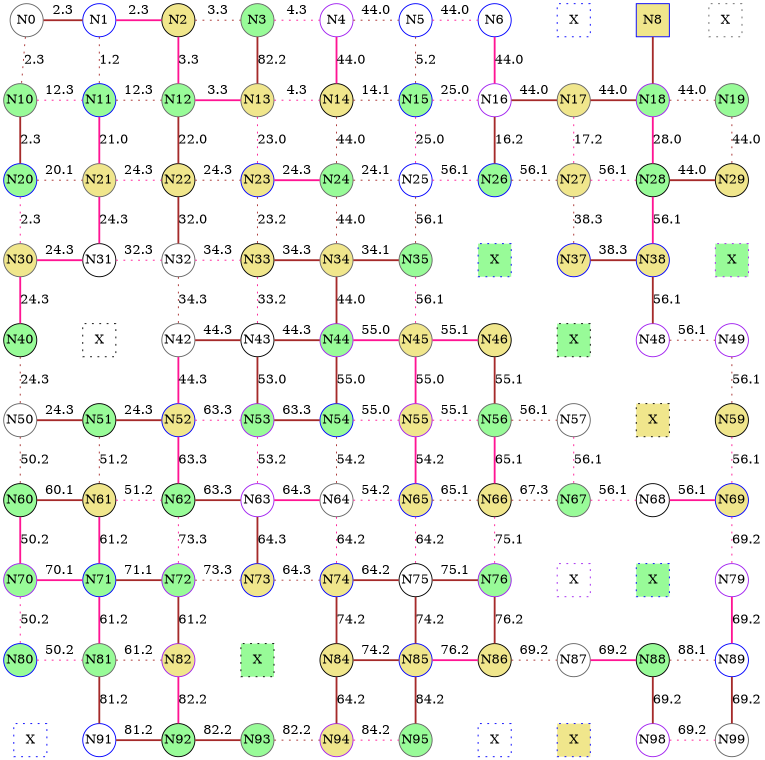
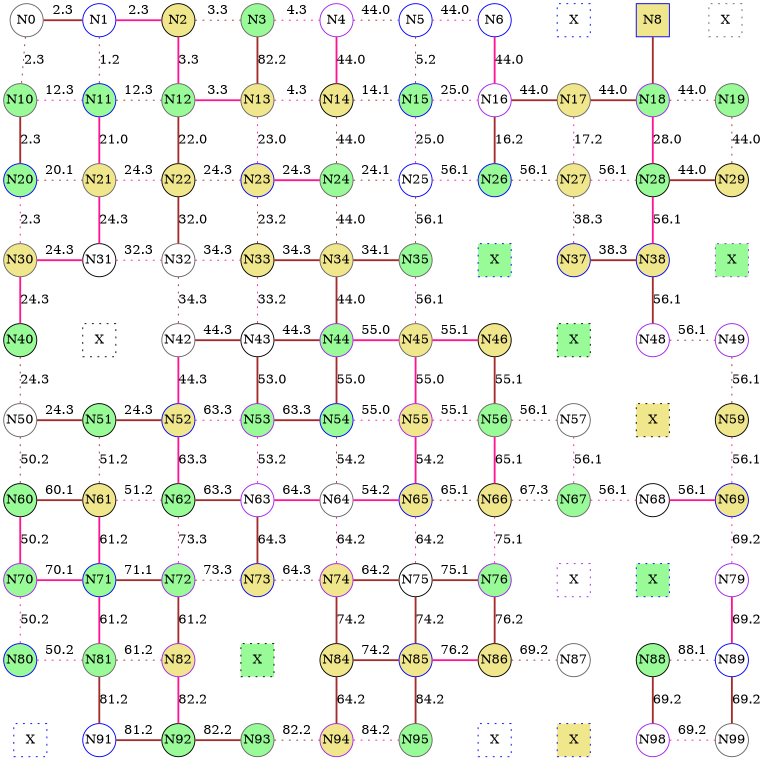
edge "N64" -- "N65": style dotted -> bold
node "N74": color blue -> purple
edge "N87" -- "N88": removed, label "69.2"
